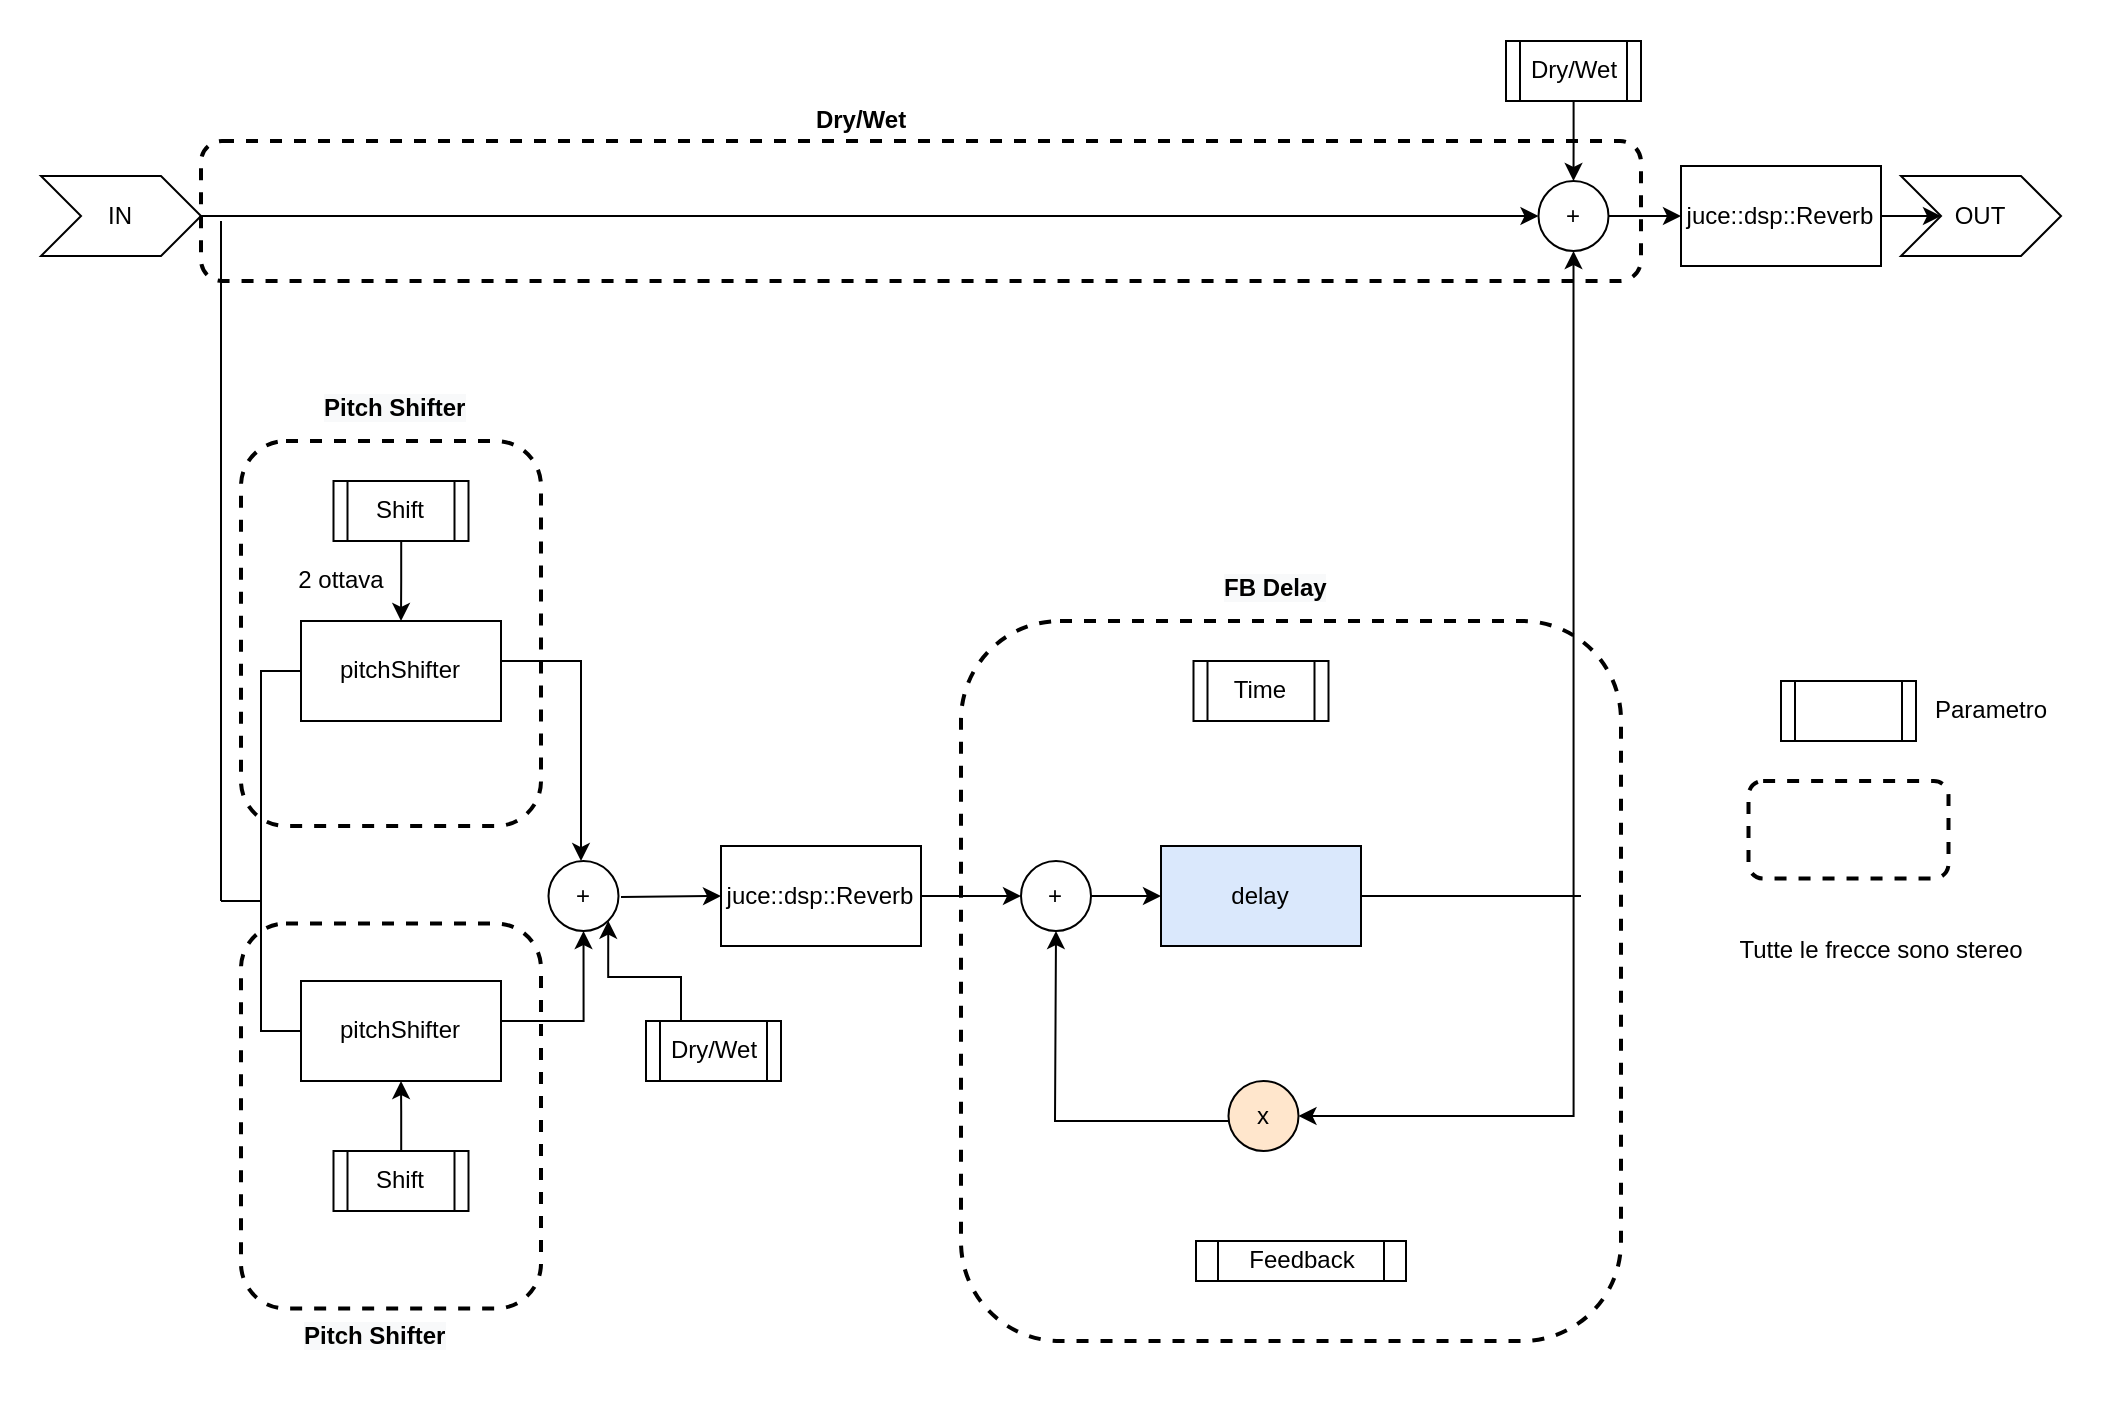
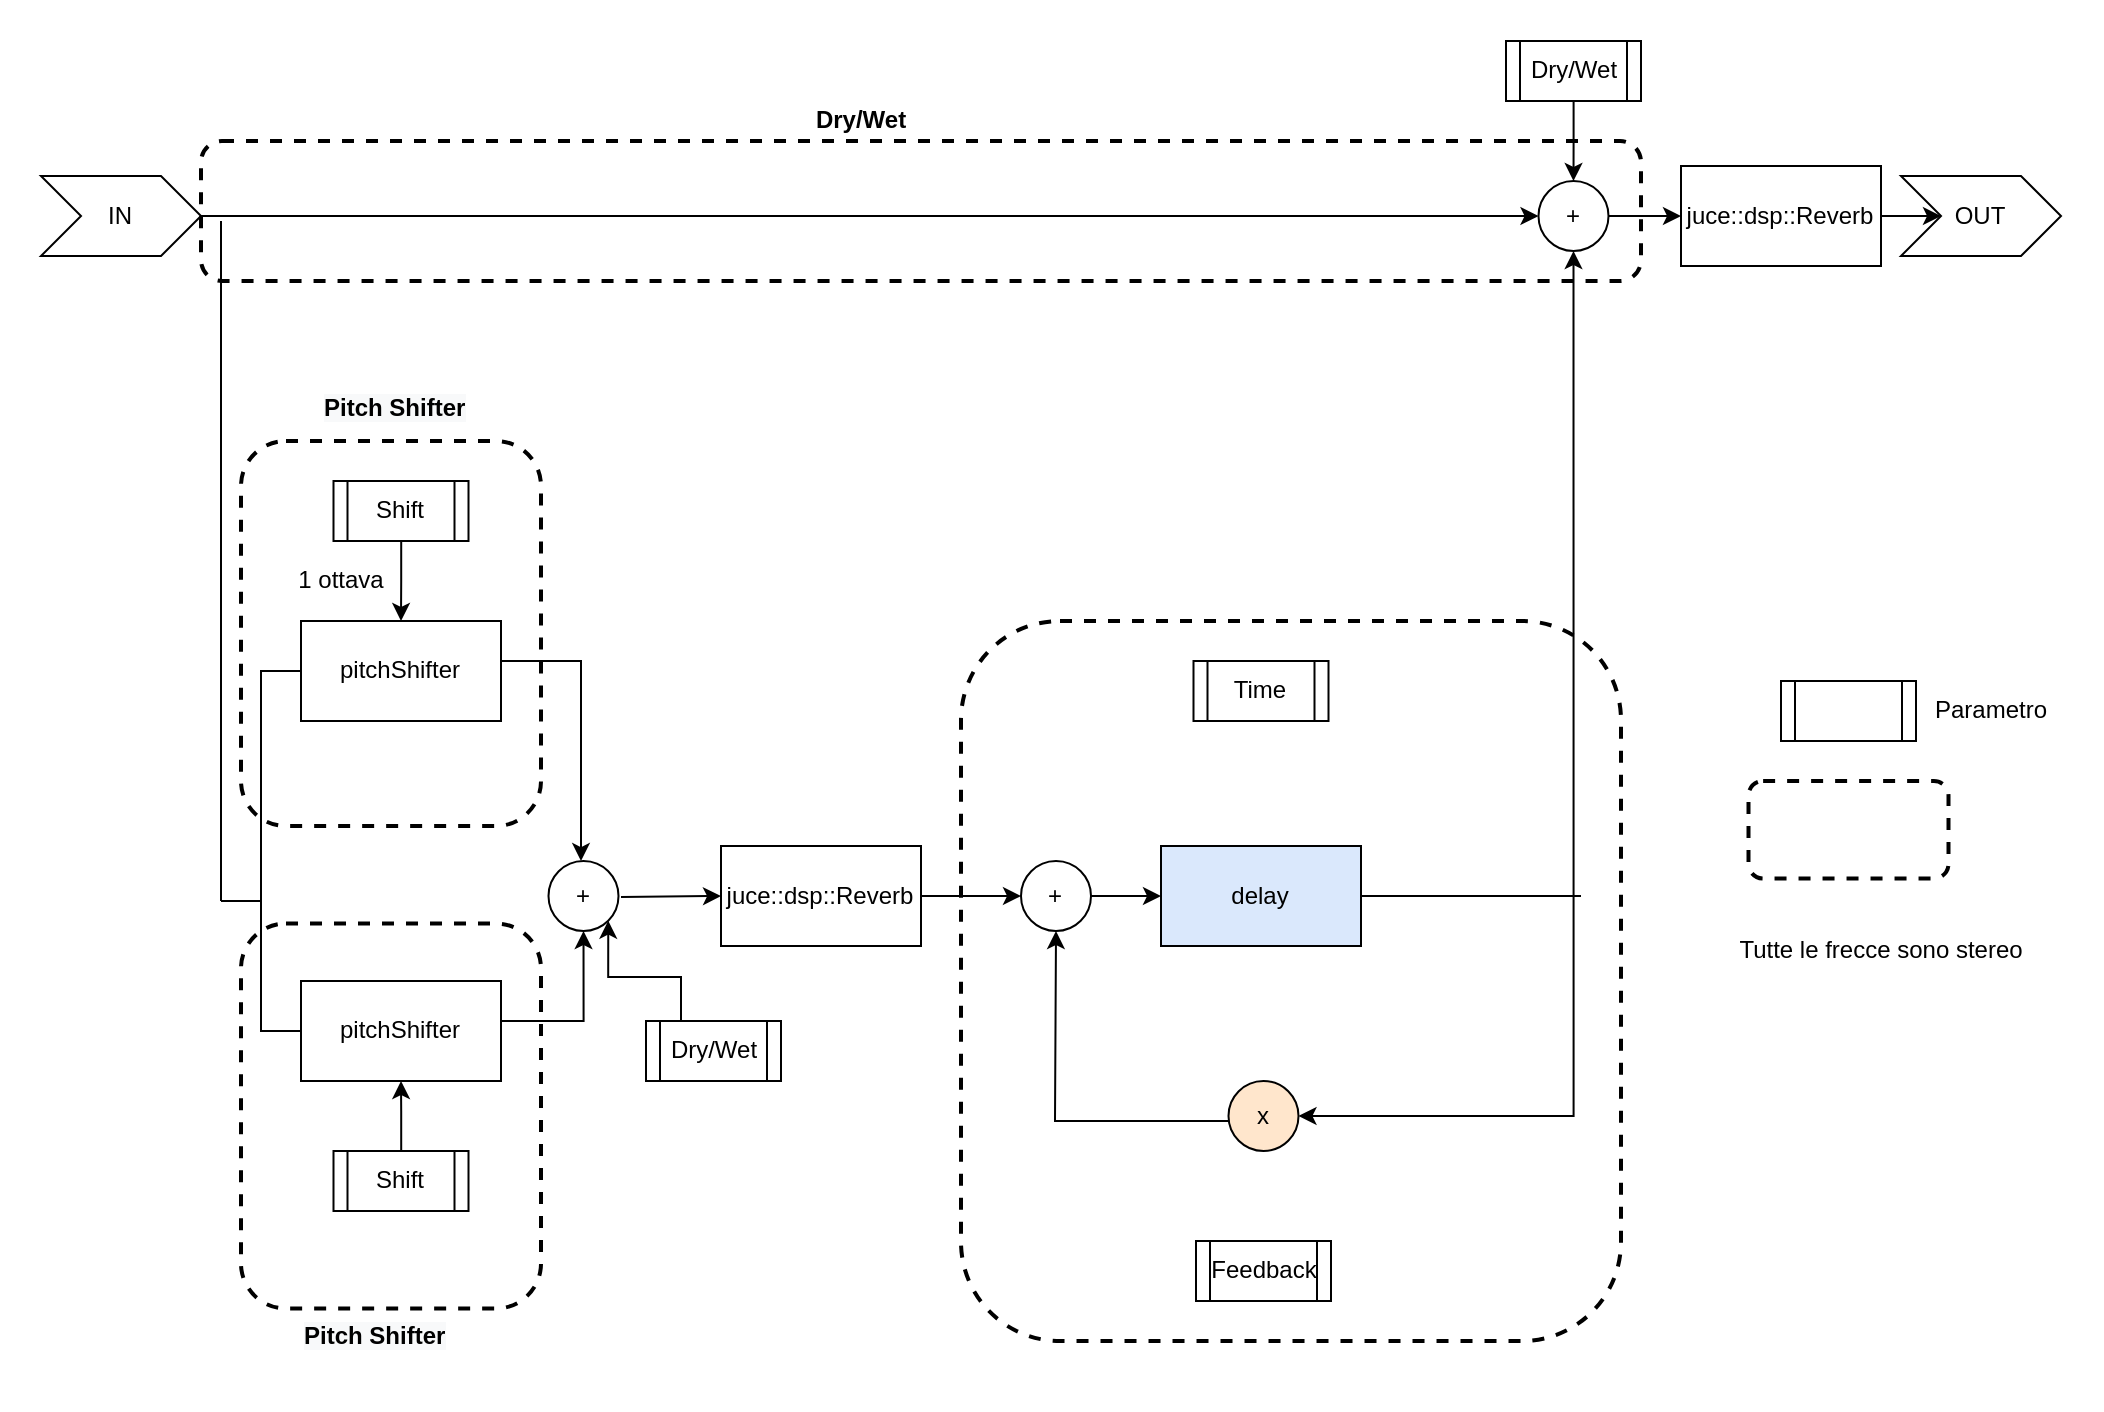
node "2 ottava": label "2 ottava" -> "1 ottava"
node "FB Delay": removed
node "Feedback": size 210x40 -> 135x60
